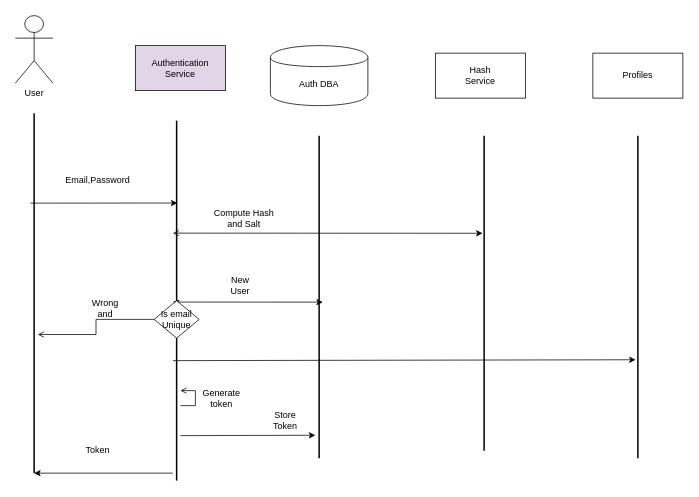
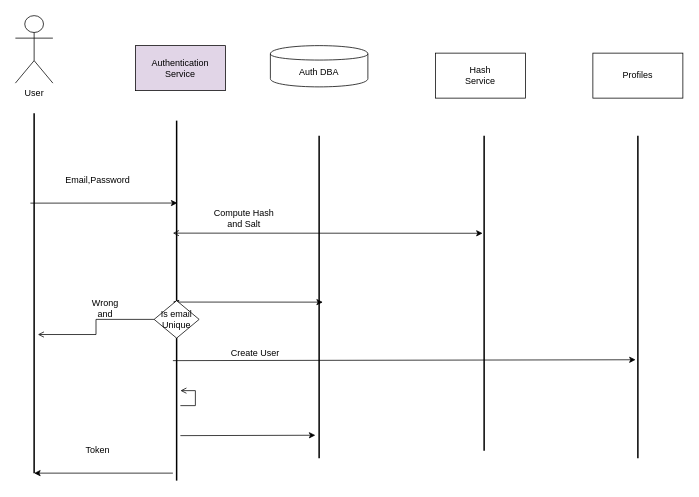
node "Auth DBA": size 98x60 -> 98x41
node "New User": removed
node "Create User": added
node "Generate token": removed
node "Store Token": removed
